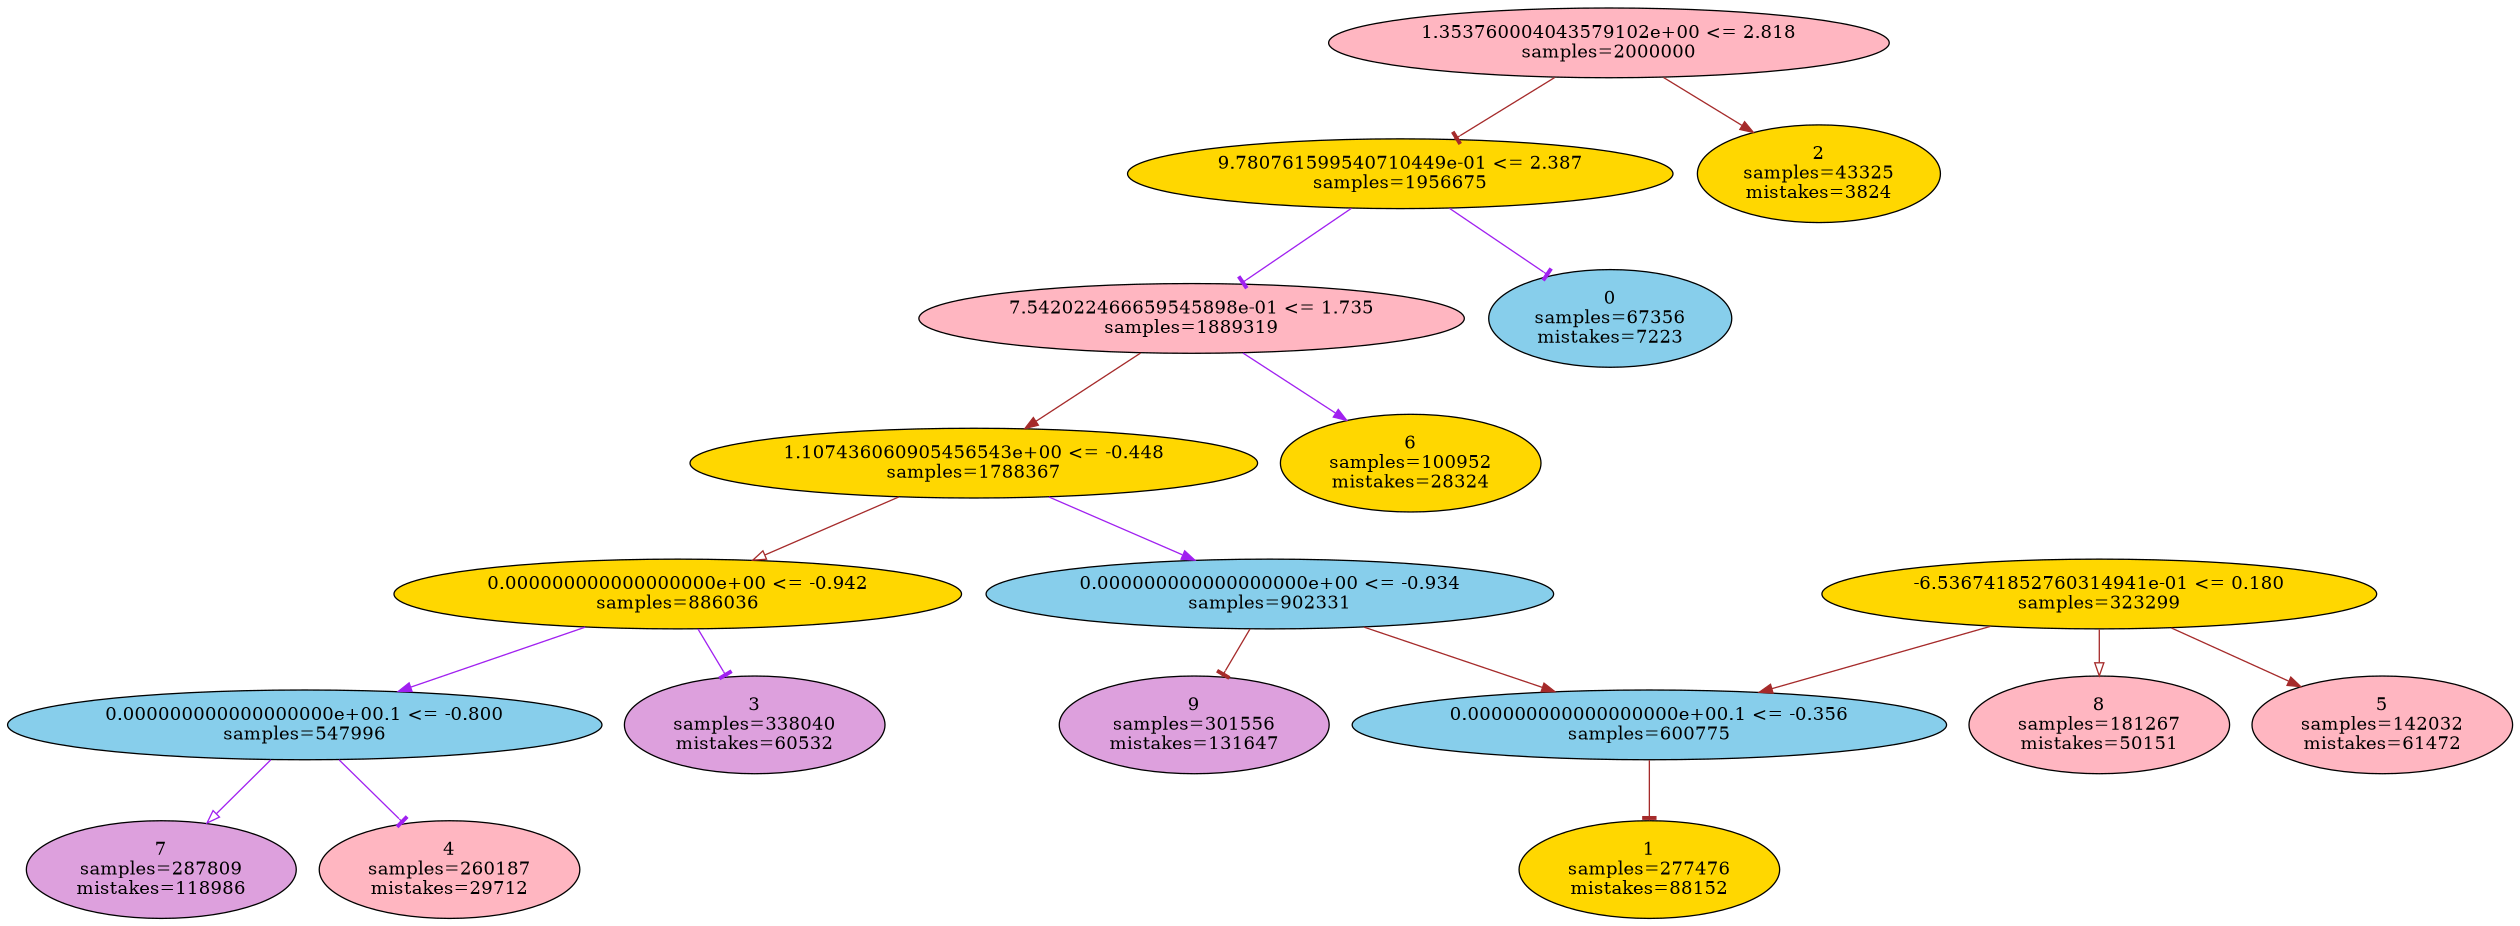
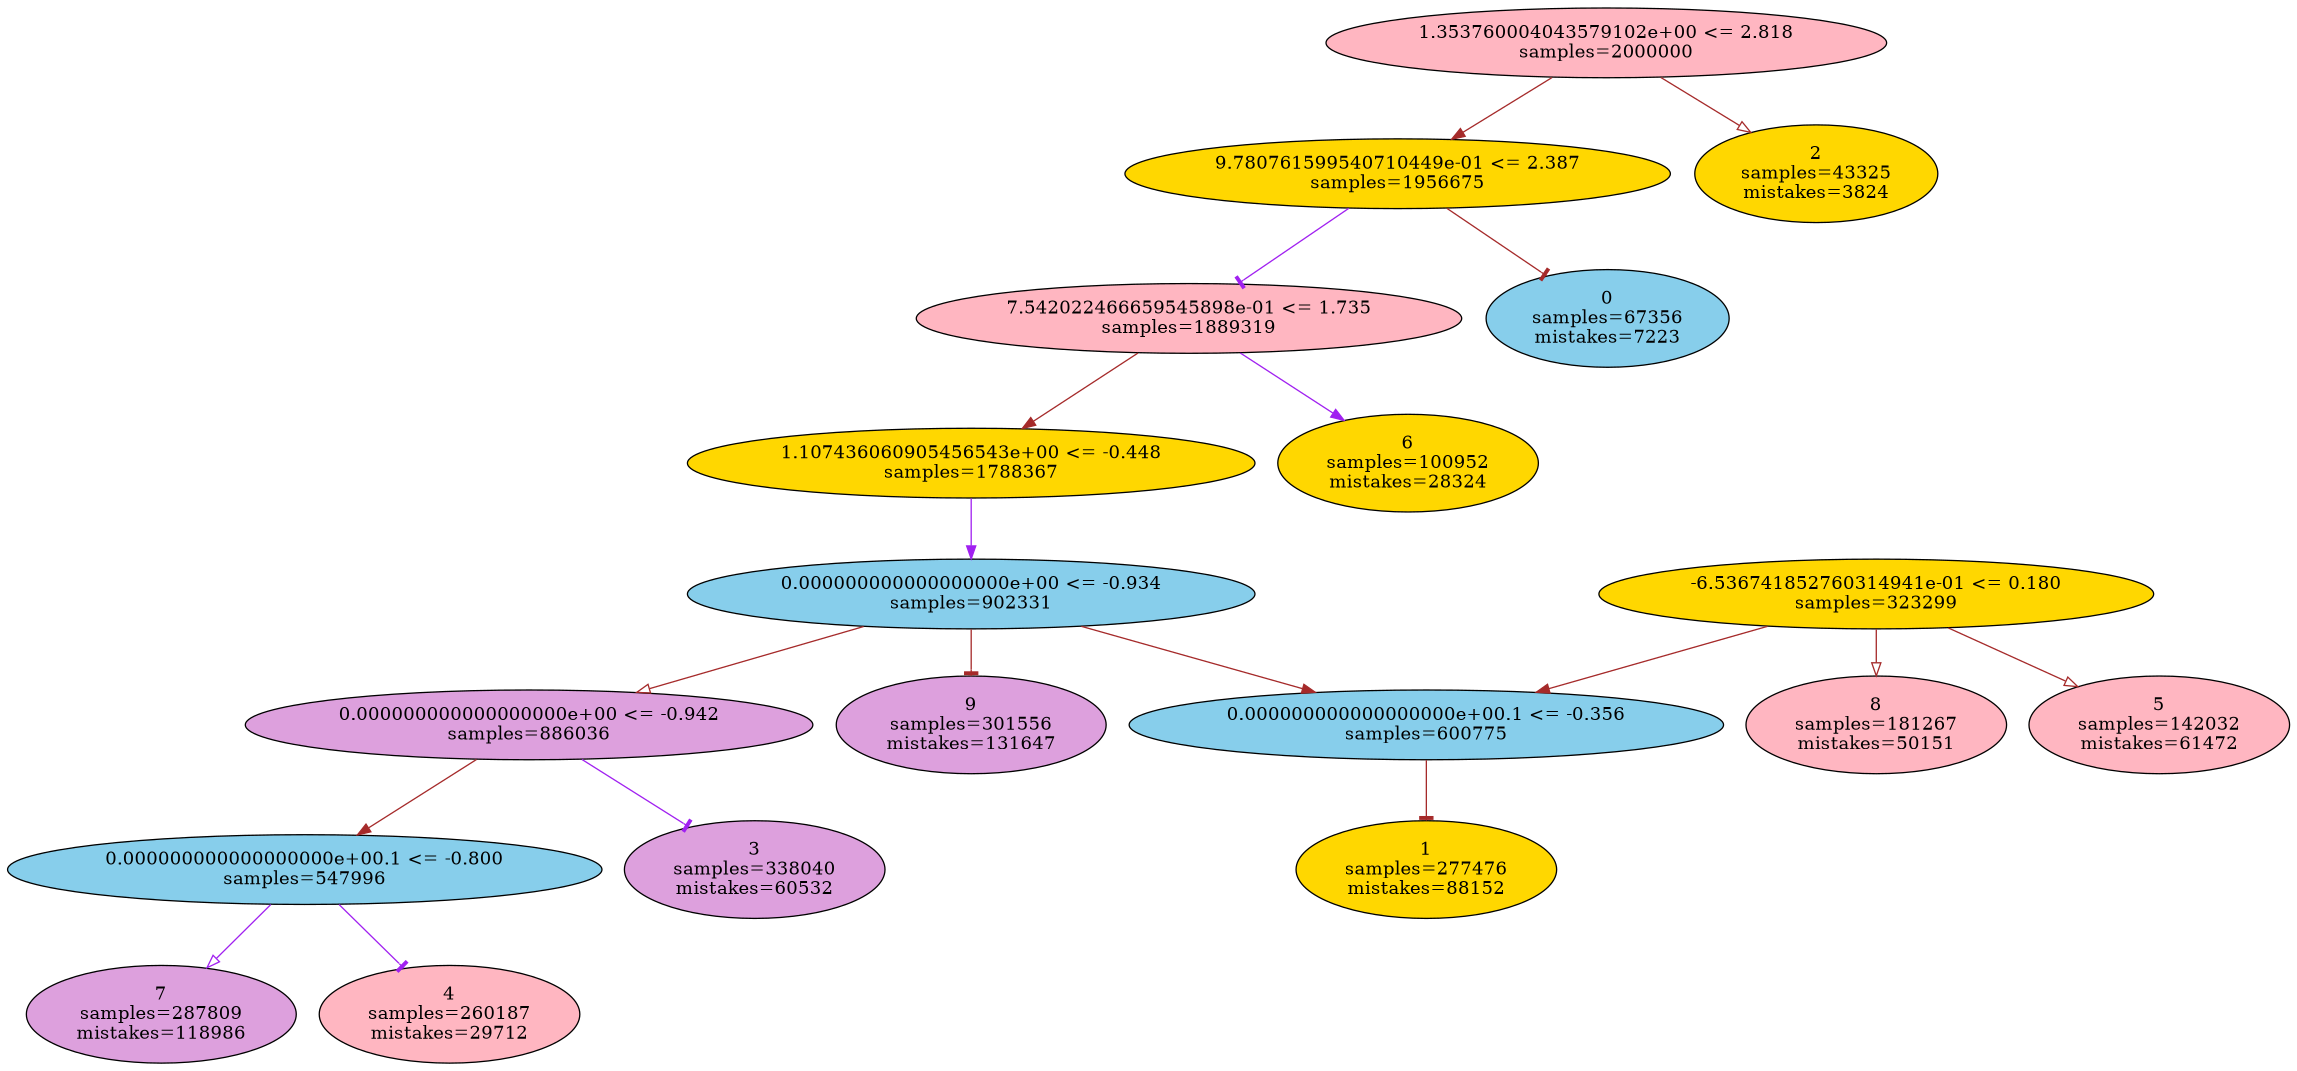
edge "1.353760004043579102e+00 <= 2.818 samples=2000000" -> "2 samples=43325 mistakes=3824": arrowhead normal -> onormal
edge "1.353760004043579102e+00 <= 2.818 samples=2000000" -> "9.780761599540710449e-01 <= 2.387 samples=1956675": arrowhead tee -> normal
edge "9.780761599540710449e-01 <= 2.387 samples=1956675" -> "0 samples=67356 mistakes=7223": color purple -> brown
edge "1.107436060905456543e+00 <= -0.448 samples=1788367" -> "0.000000000000000000e+00 <= -0.942 samples=886036": now "0.000000000000000000e+00 <= -0.934 samples=902331" -> "0.000000000000000000e+00 <= -0.942 samples=886036"
node "0.000000000000000000e+00 <= -0.942 samples=886036": fillcolor gold -> plum
edge "-6.536741852760314941e-01 <= 0.180 samples=323299" -> "5 samples=142032 mistakes=61472": arrowhead normal -> onormal
edge "0.000000000000000000e+00 <= -0.942 samples=886036" -> "0.000000000000000000e+00.1 <= -0.800 samples=547996": color purple -> brown
